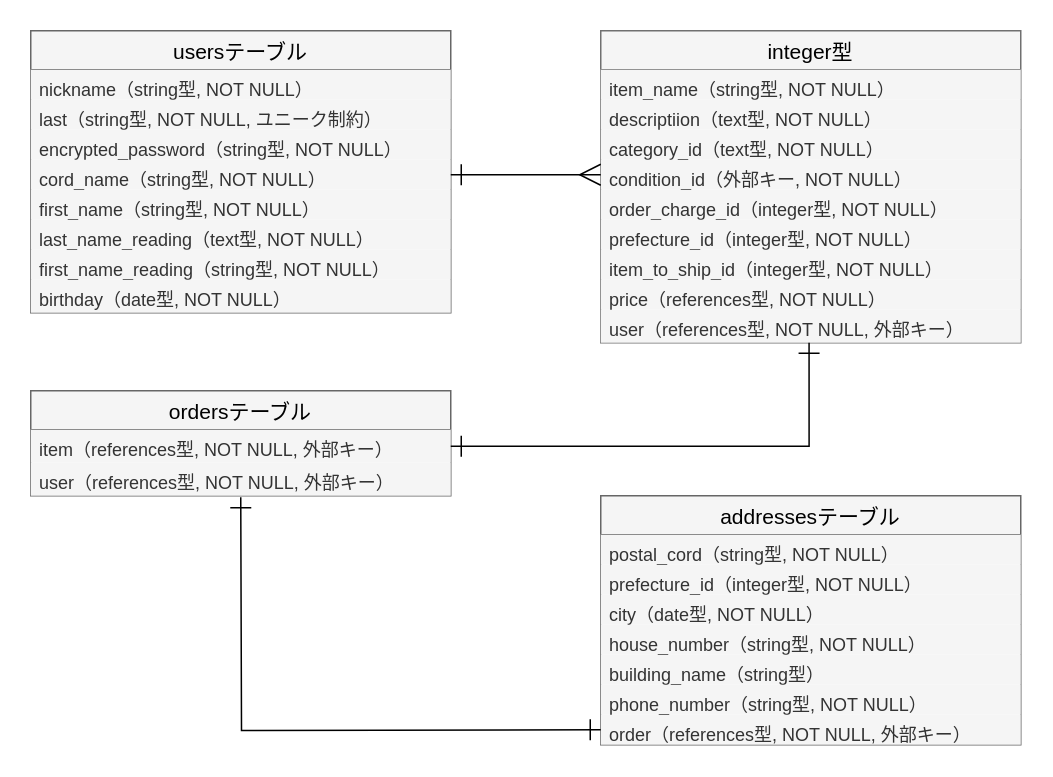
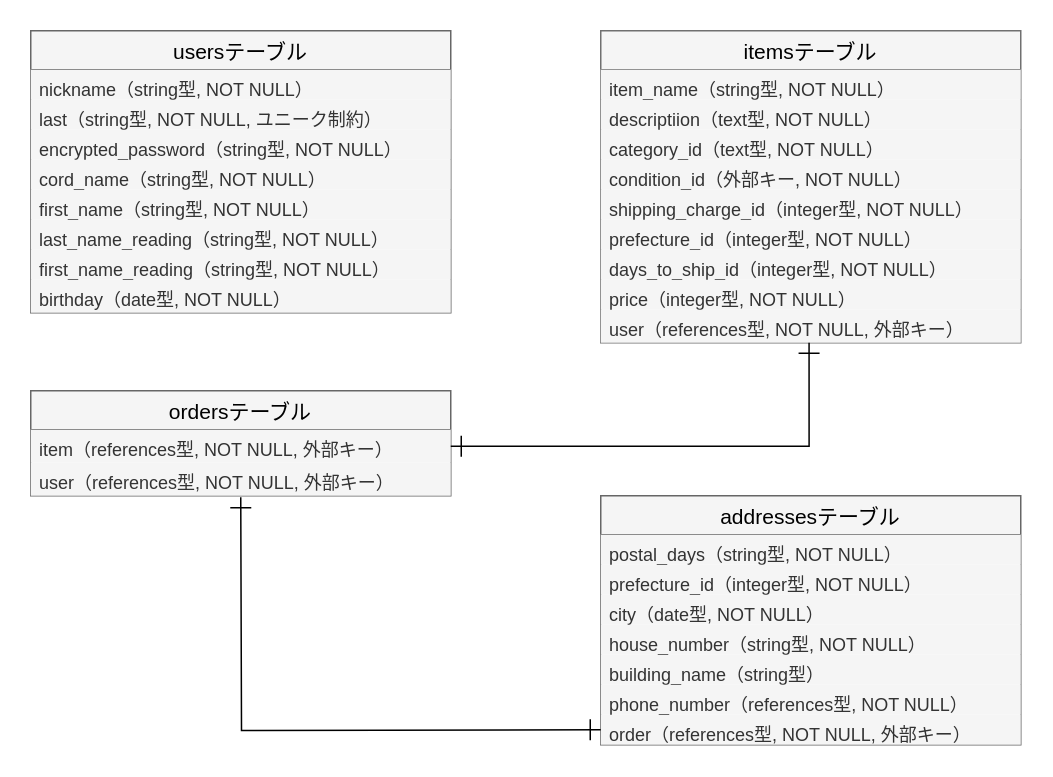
node "integer型": label "integer型" -> "itemsテーブル"
edge "cord_name（string型, NOT NULL）" -- "condition_id（外部キー, NOT NULL）": removed
node "order_charge_id（integer型, NOT NULL）": label "order_charge_id（integer型, NOT NULL）" -> "shipping_charge_id（integer型, NOT NULL）"
node "last_name_reading（text型, NOT NULL）": label "last_name_reading（text型, NOT NULL）" -> "last_name_reading（string型, NOT NULL）"
node "item_to_ship_id（integer型, NOT NULL）": label "item_to_ship_id（integer型, NOT NULL）" -> "days_to_ship_id（integer型, NOT NULL）"
node "price（references型, NOT NULL）": label "price（references型, NOT NULL）" -> "price（integer型, NOT NULL）"
node "postal_cord（string型, NOT NULL）": label "postal_cord（string型, NOT NULL）" -> "postal_days（string型, NOT NULL）"
node "phone_number（string型, NOT NULL）": label "phone_number（string型, NOT NULL）" -> "phone_number（references型, NOT NULL）"
